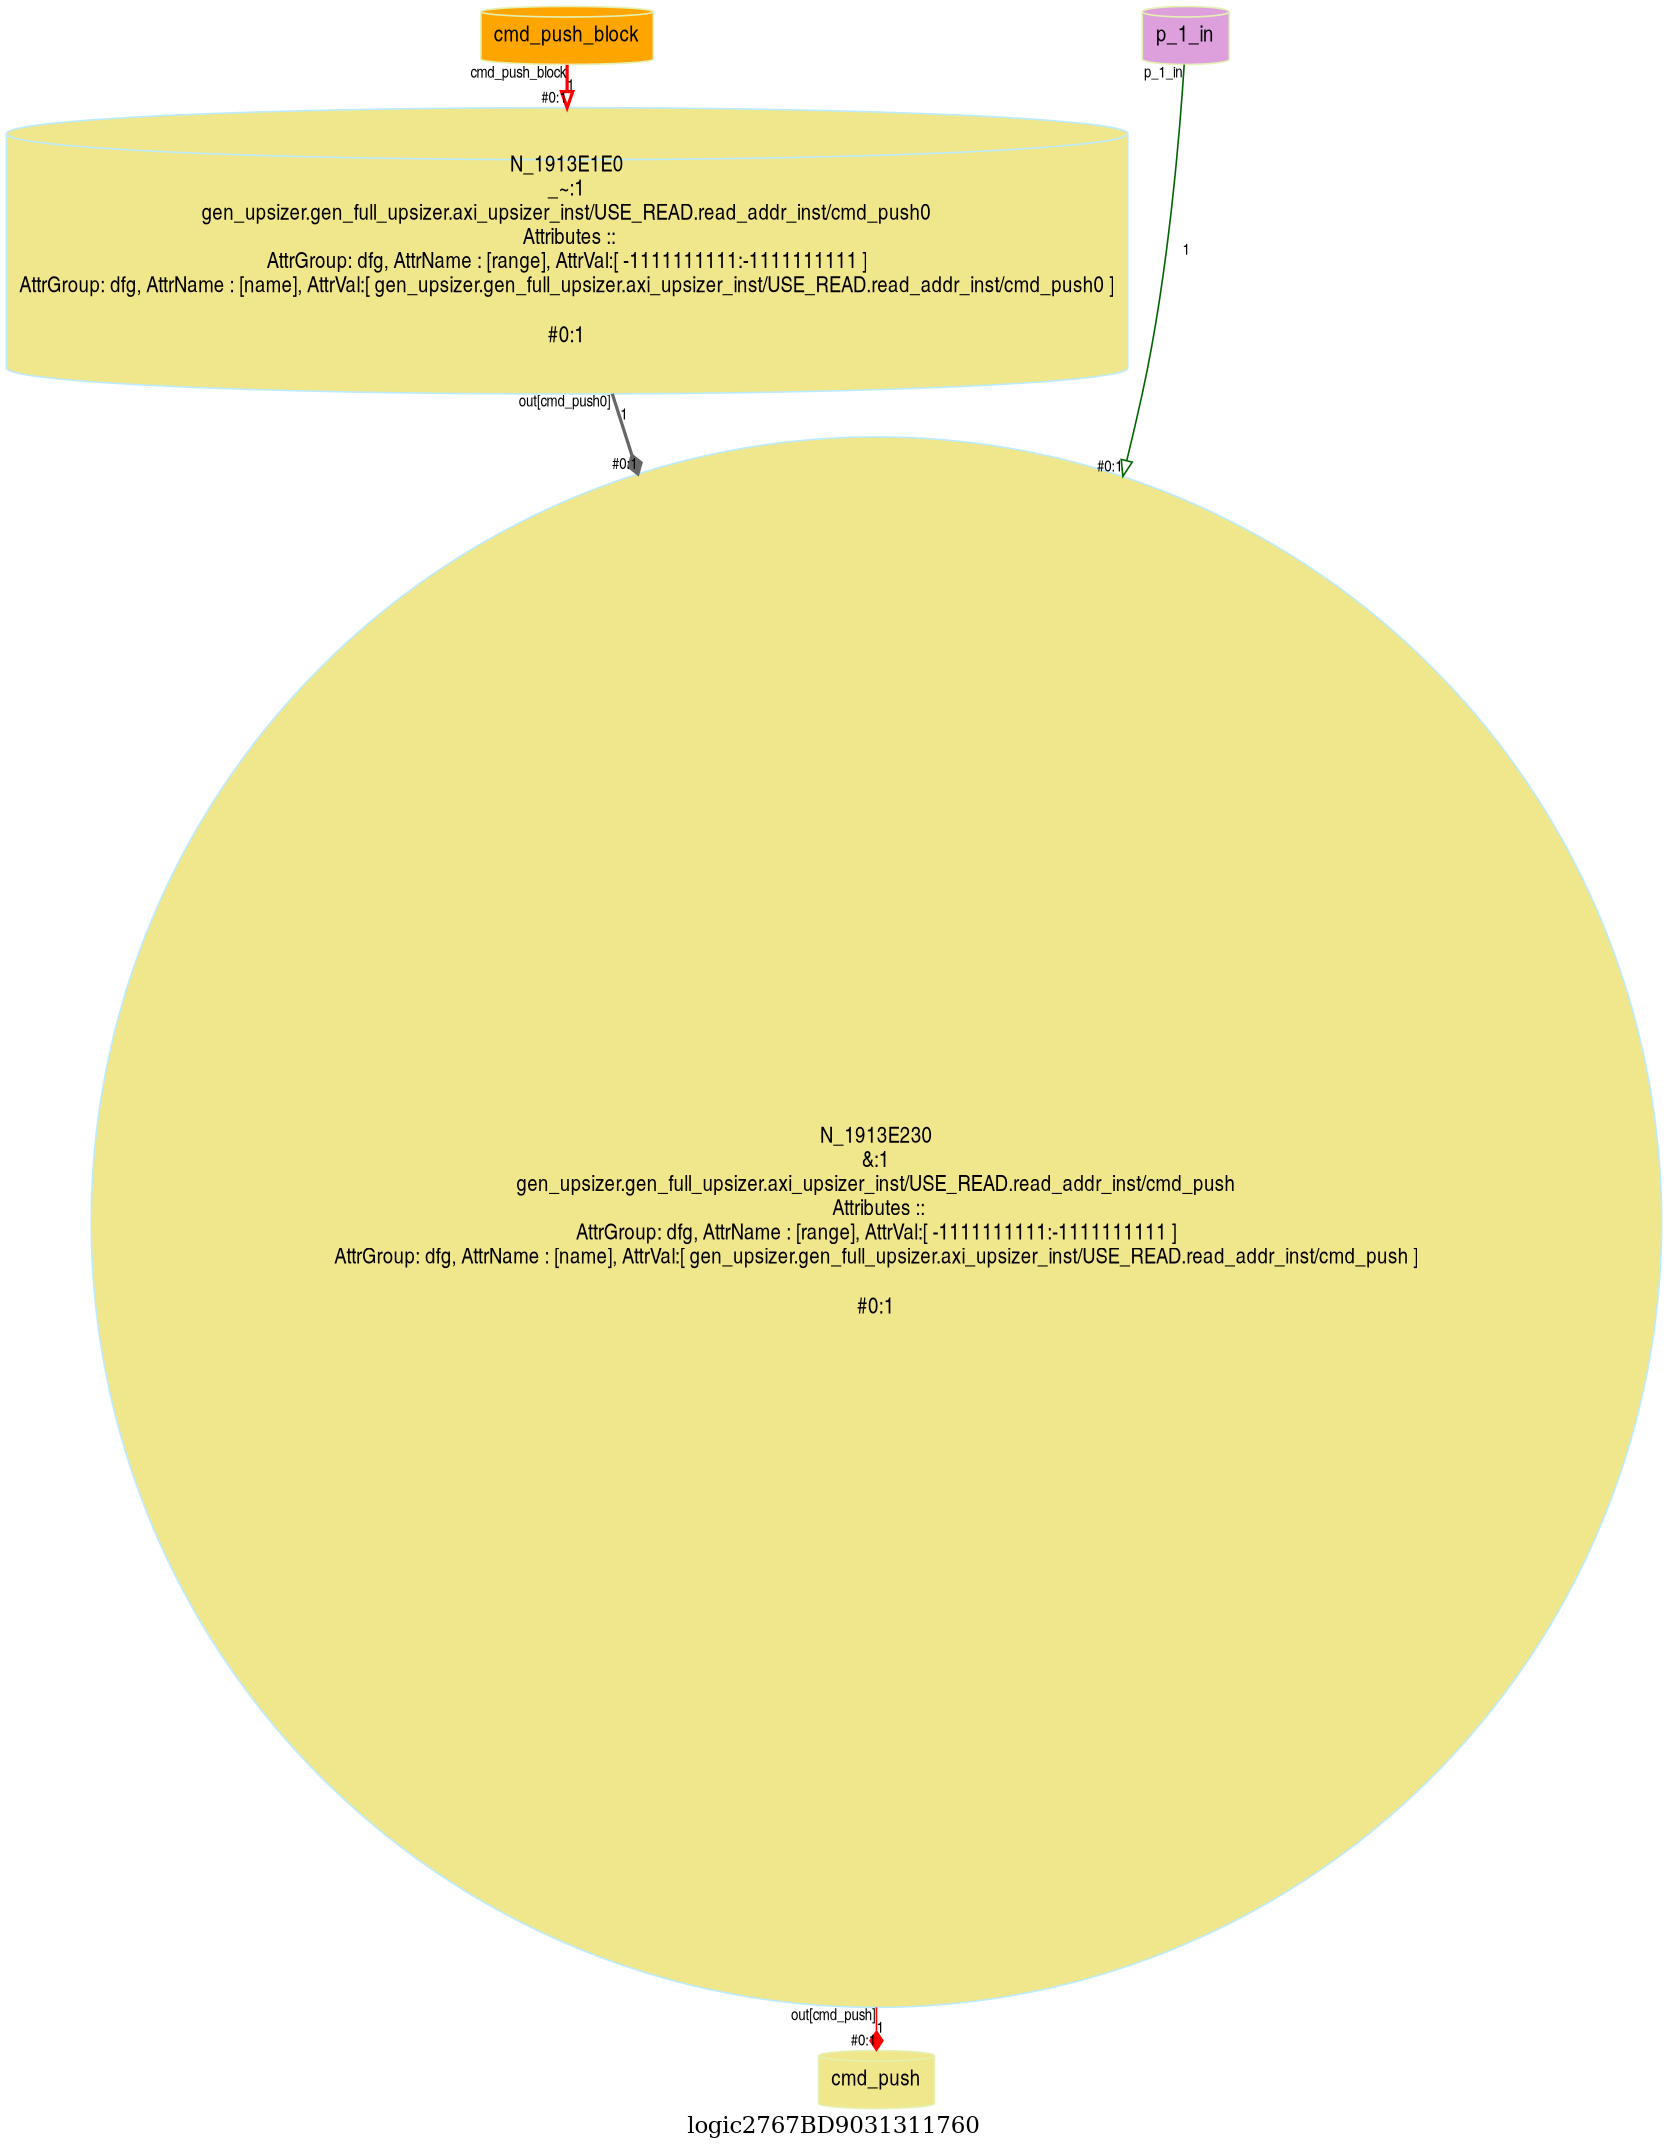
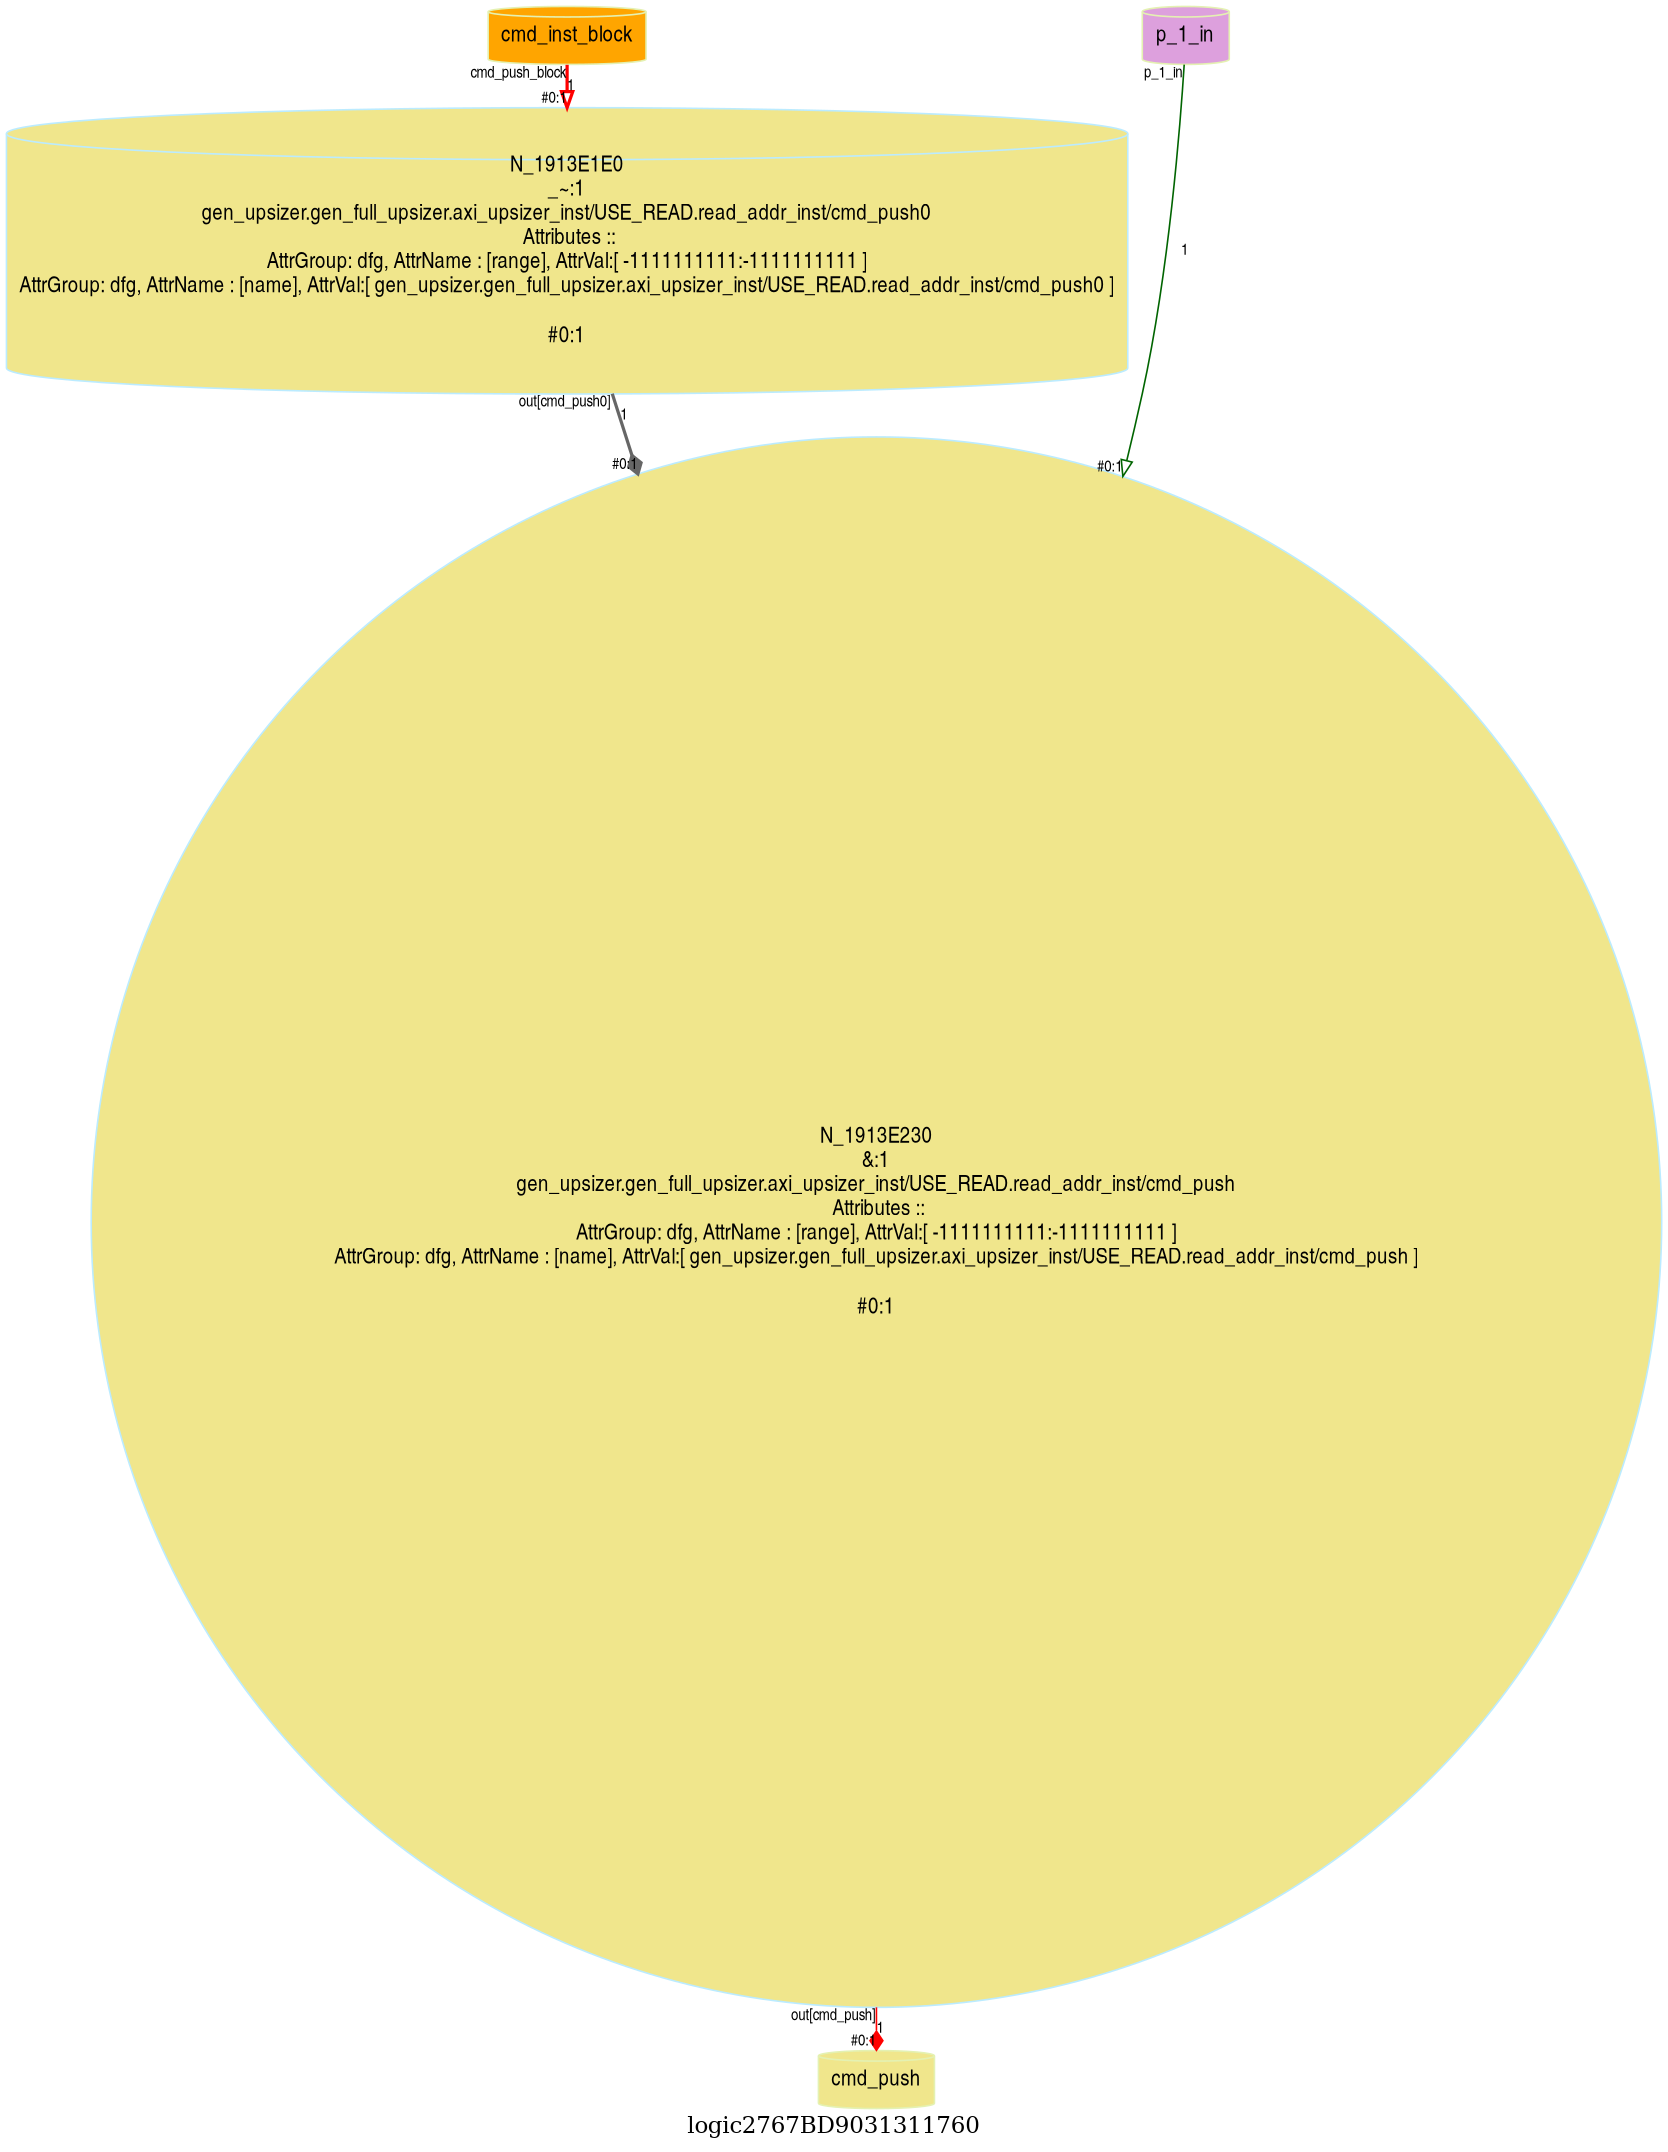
node "cmd_push_block": label "cmd_push_block" -> "cmd_inst_block"
